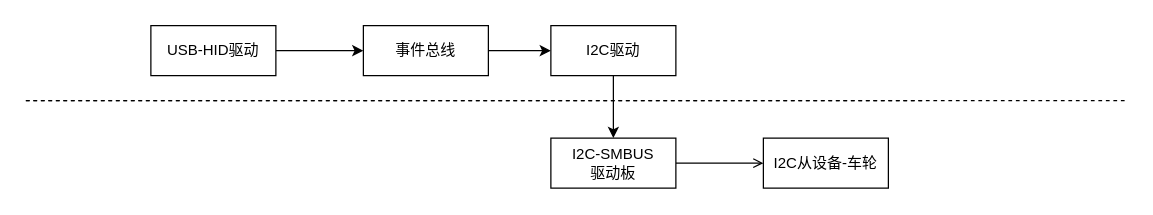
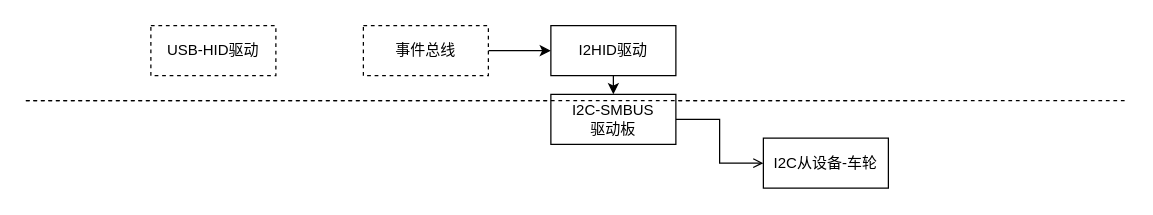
node "USB-HID驱动": style solid -> dashed
edge "USB-HID驱动" -> "事件总线": removed
node "事件总线": style solid -> dashed
node "I2C驱动": label "I2C驱动" -> "I2HID驱动"
node "I2C-SMBUS 驱动板": moved (613, 163) -> (613, 119)
